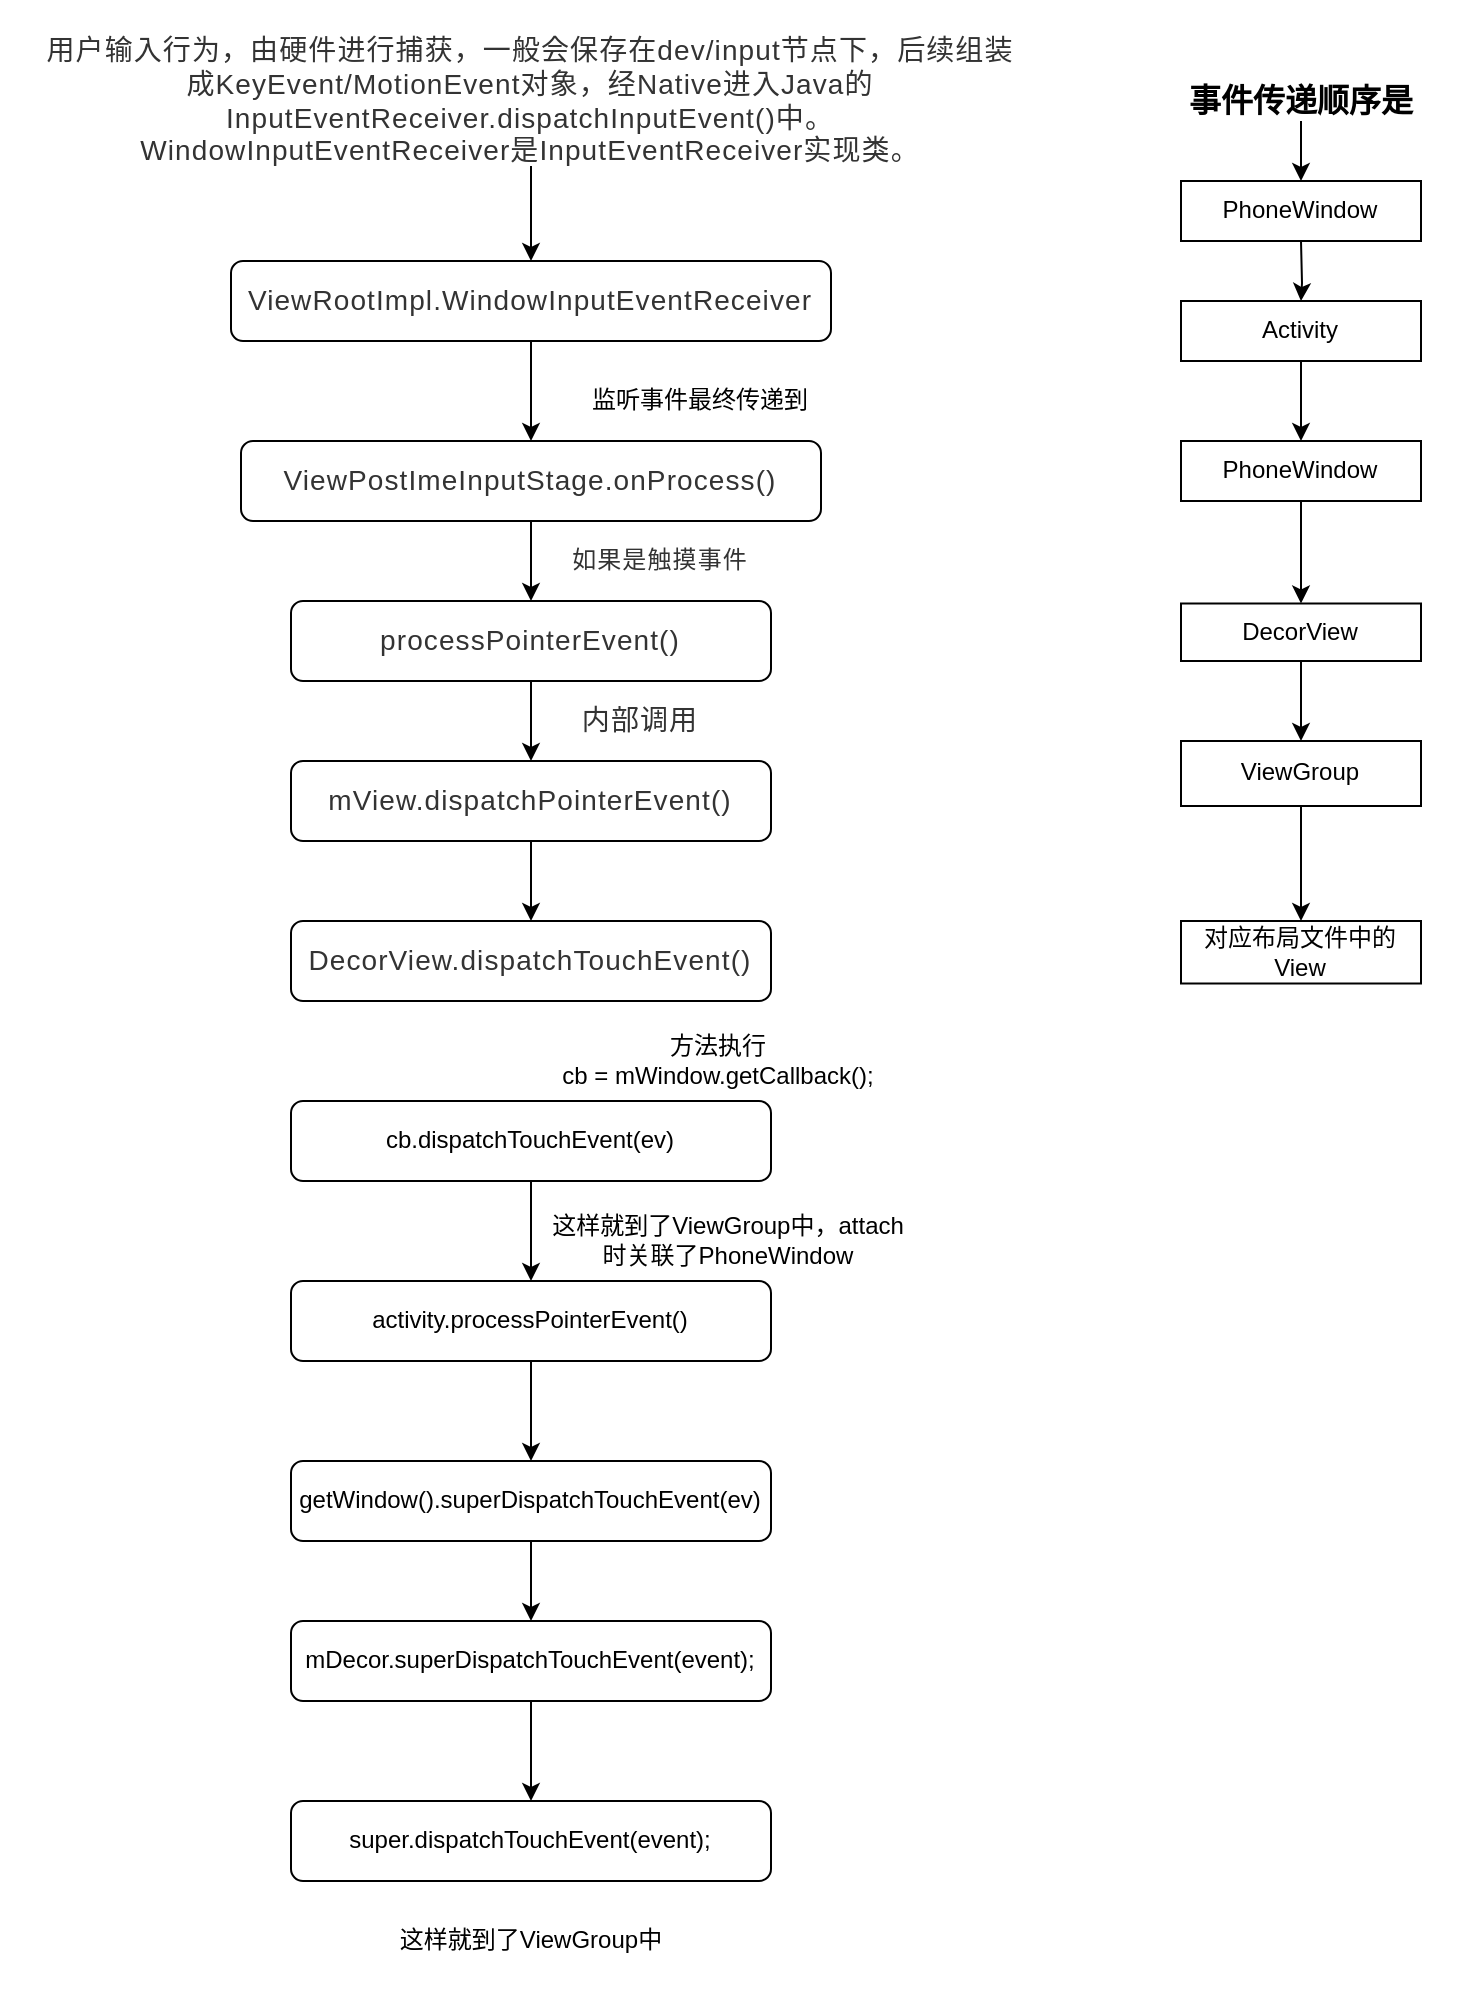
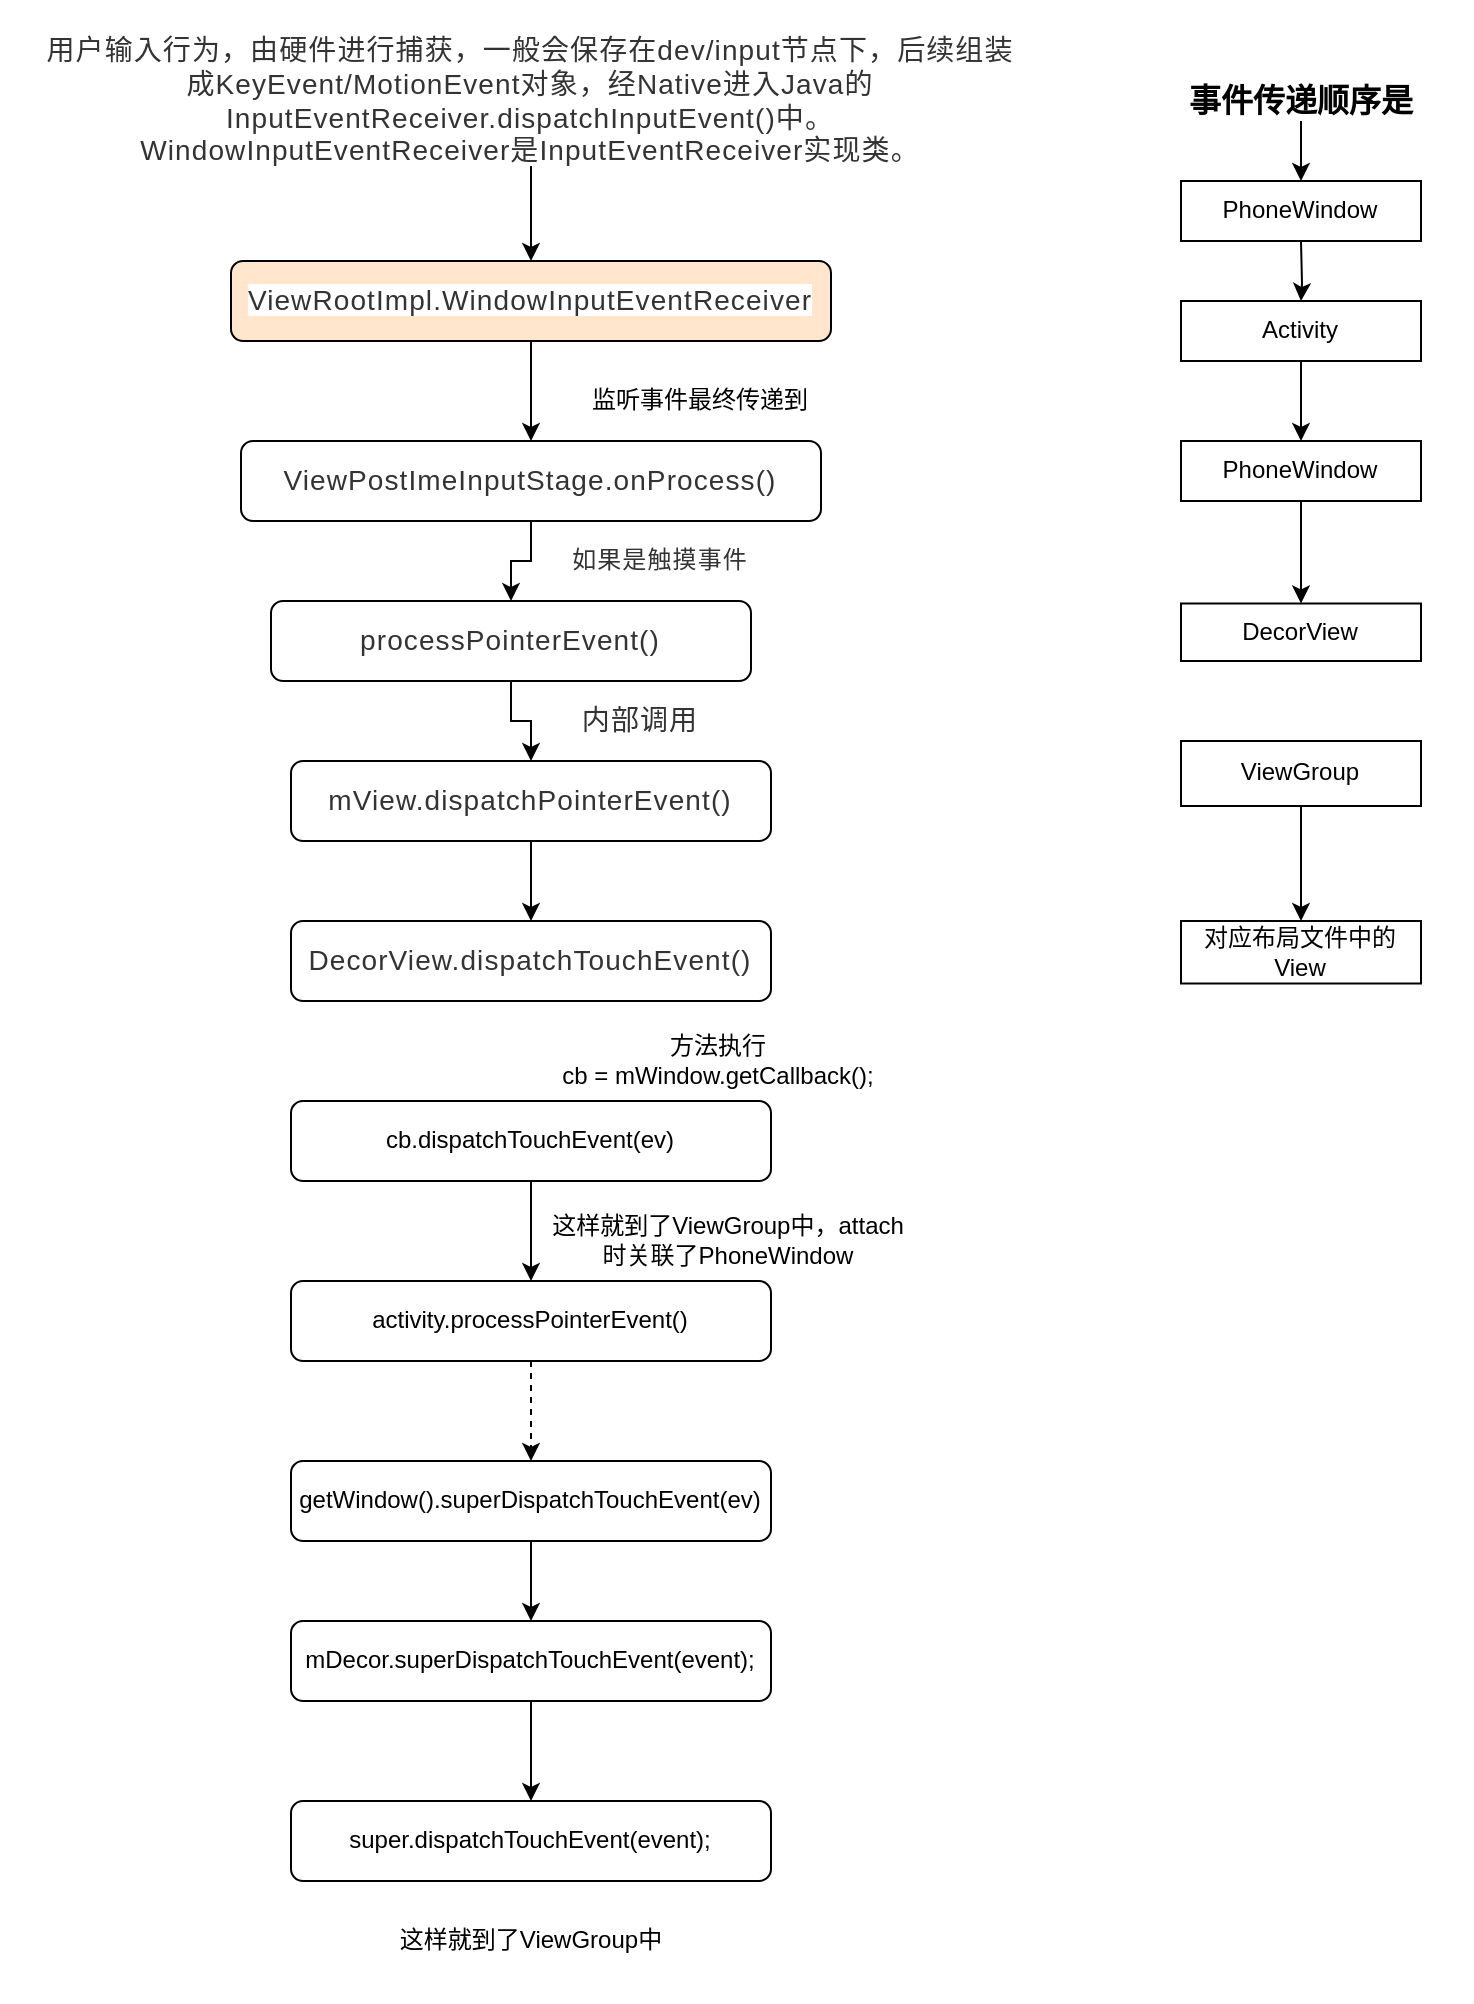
node "ViewRootImpl.WindowInputEventReceiver": fillcolor #ffffff -> #ffe6cc
node "processPointerEvent()": moved (531, 641) -> (511, 641)
edge "DecorView" -> "ViewGroup": removed
edge "activity.processPointerEvent()" -> "getWindow().superDispatchTouchEvent(ev)": style solid -> dashed
